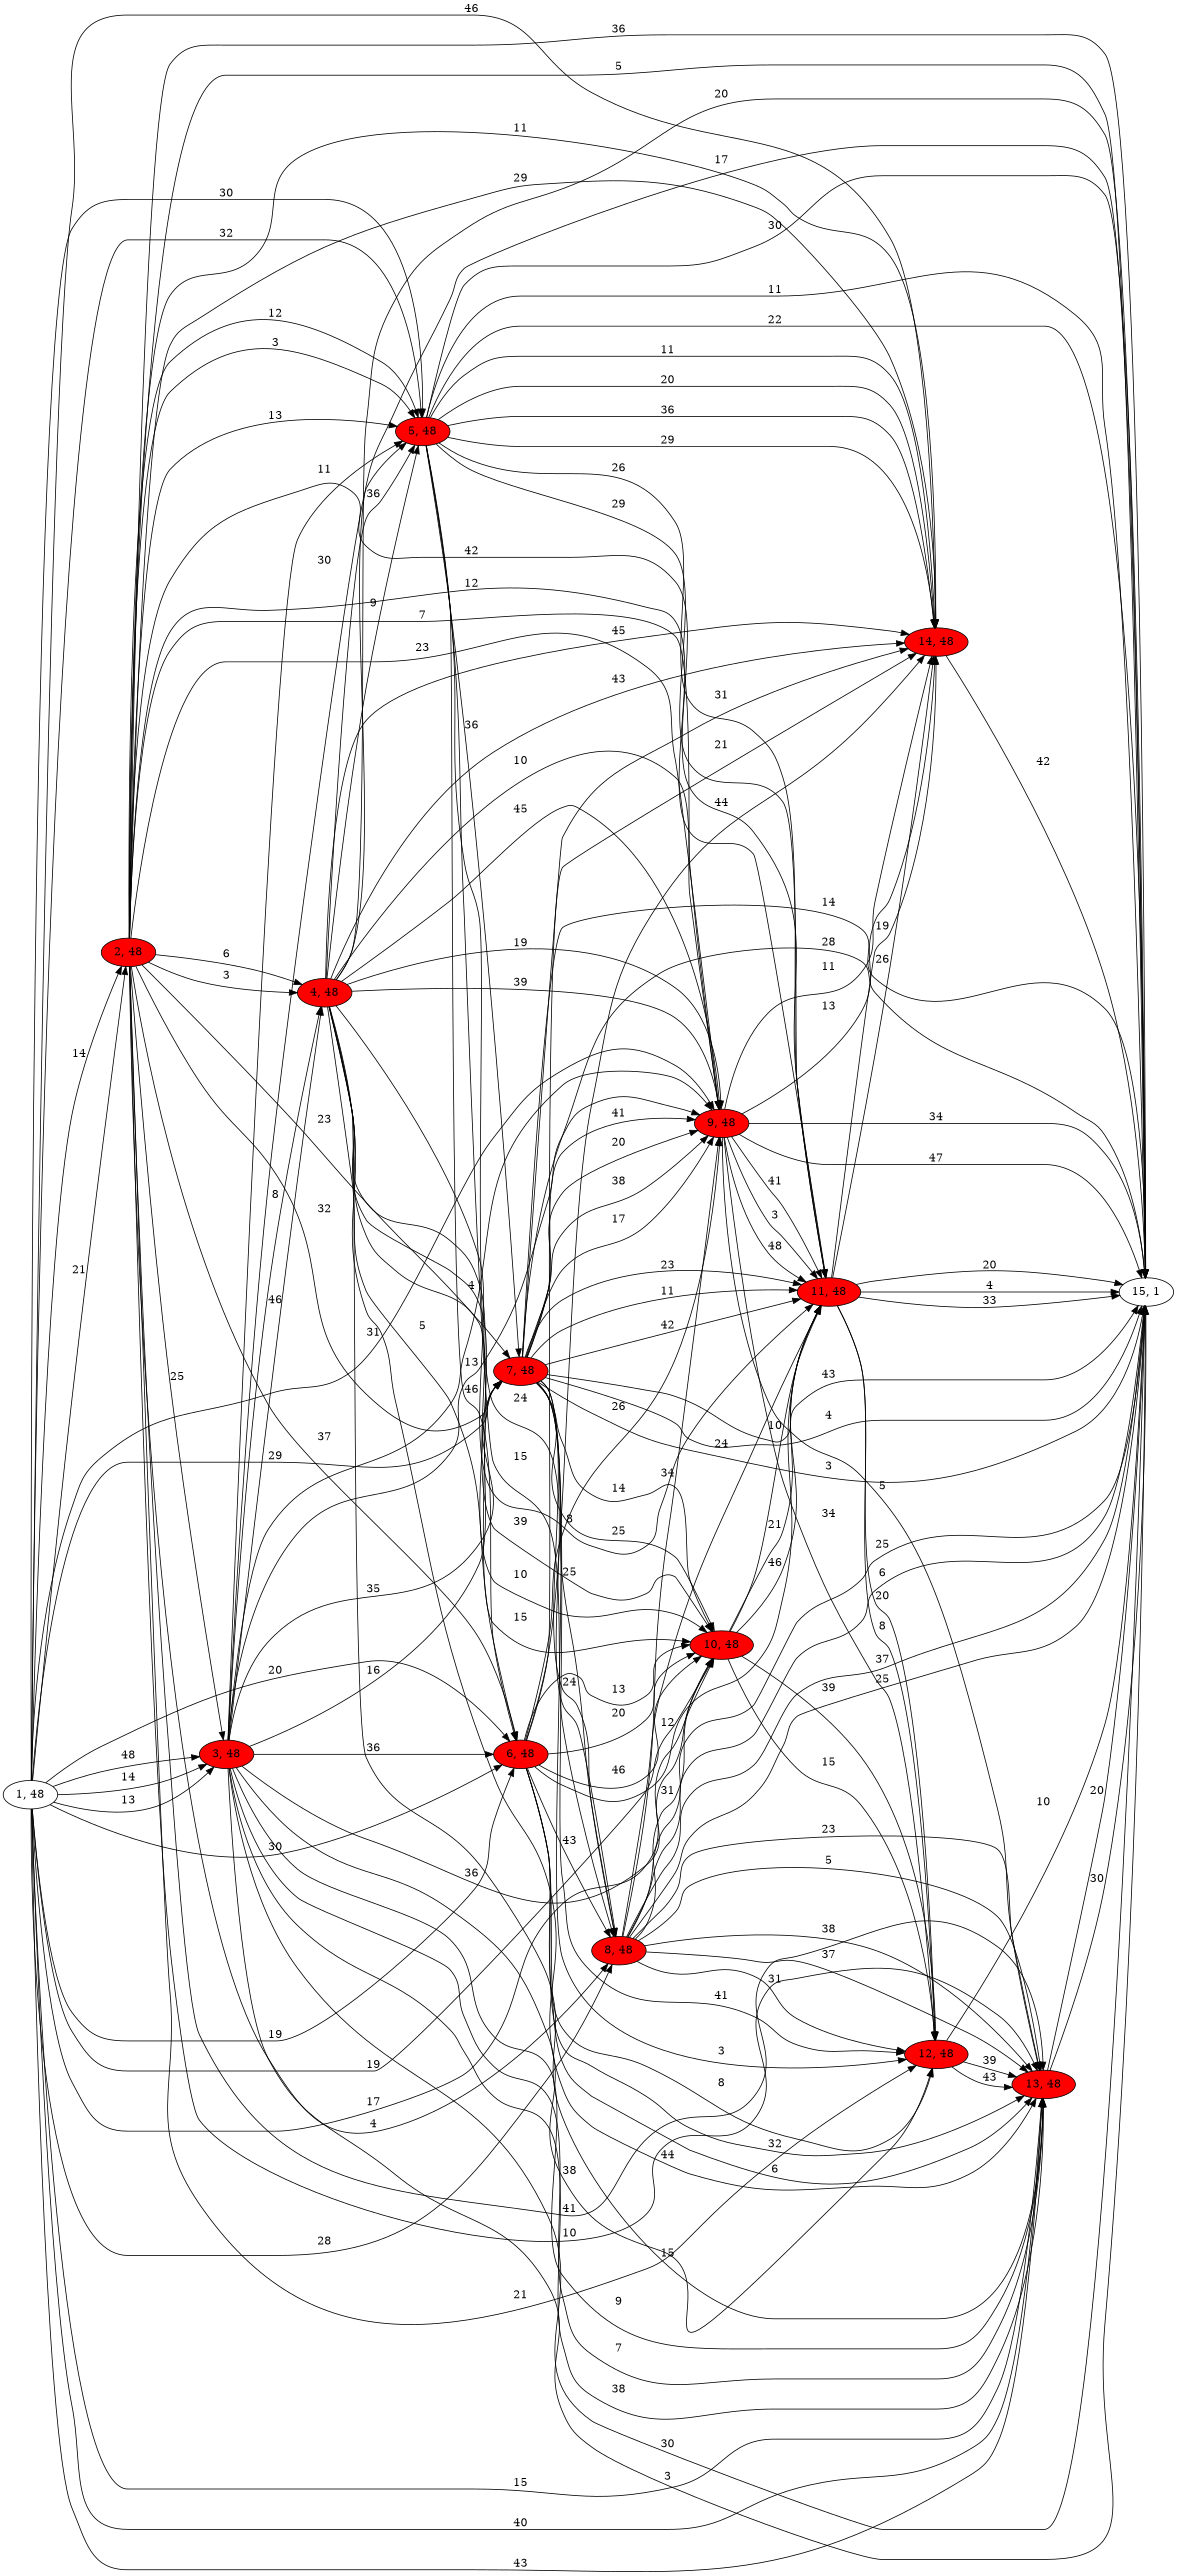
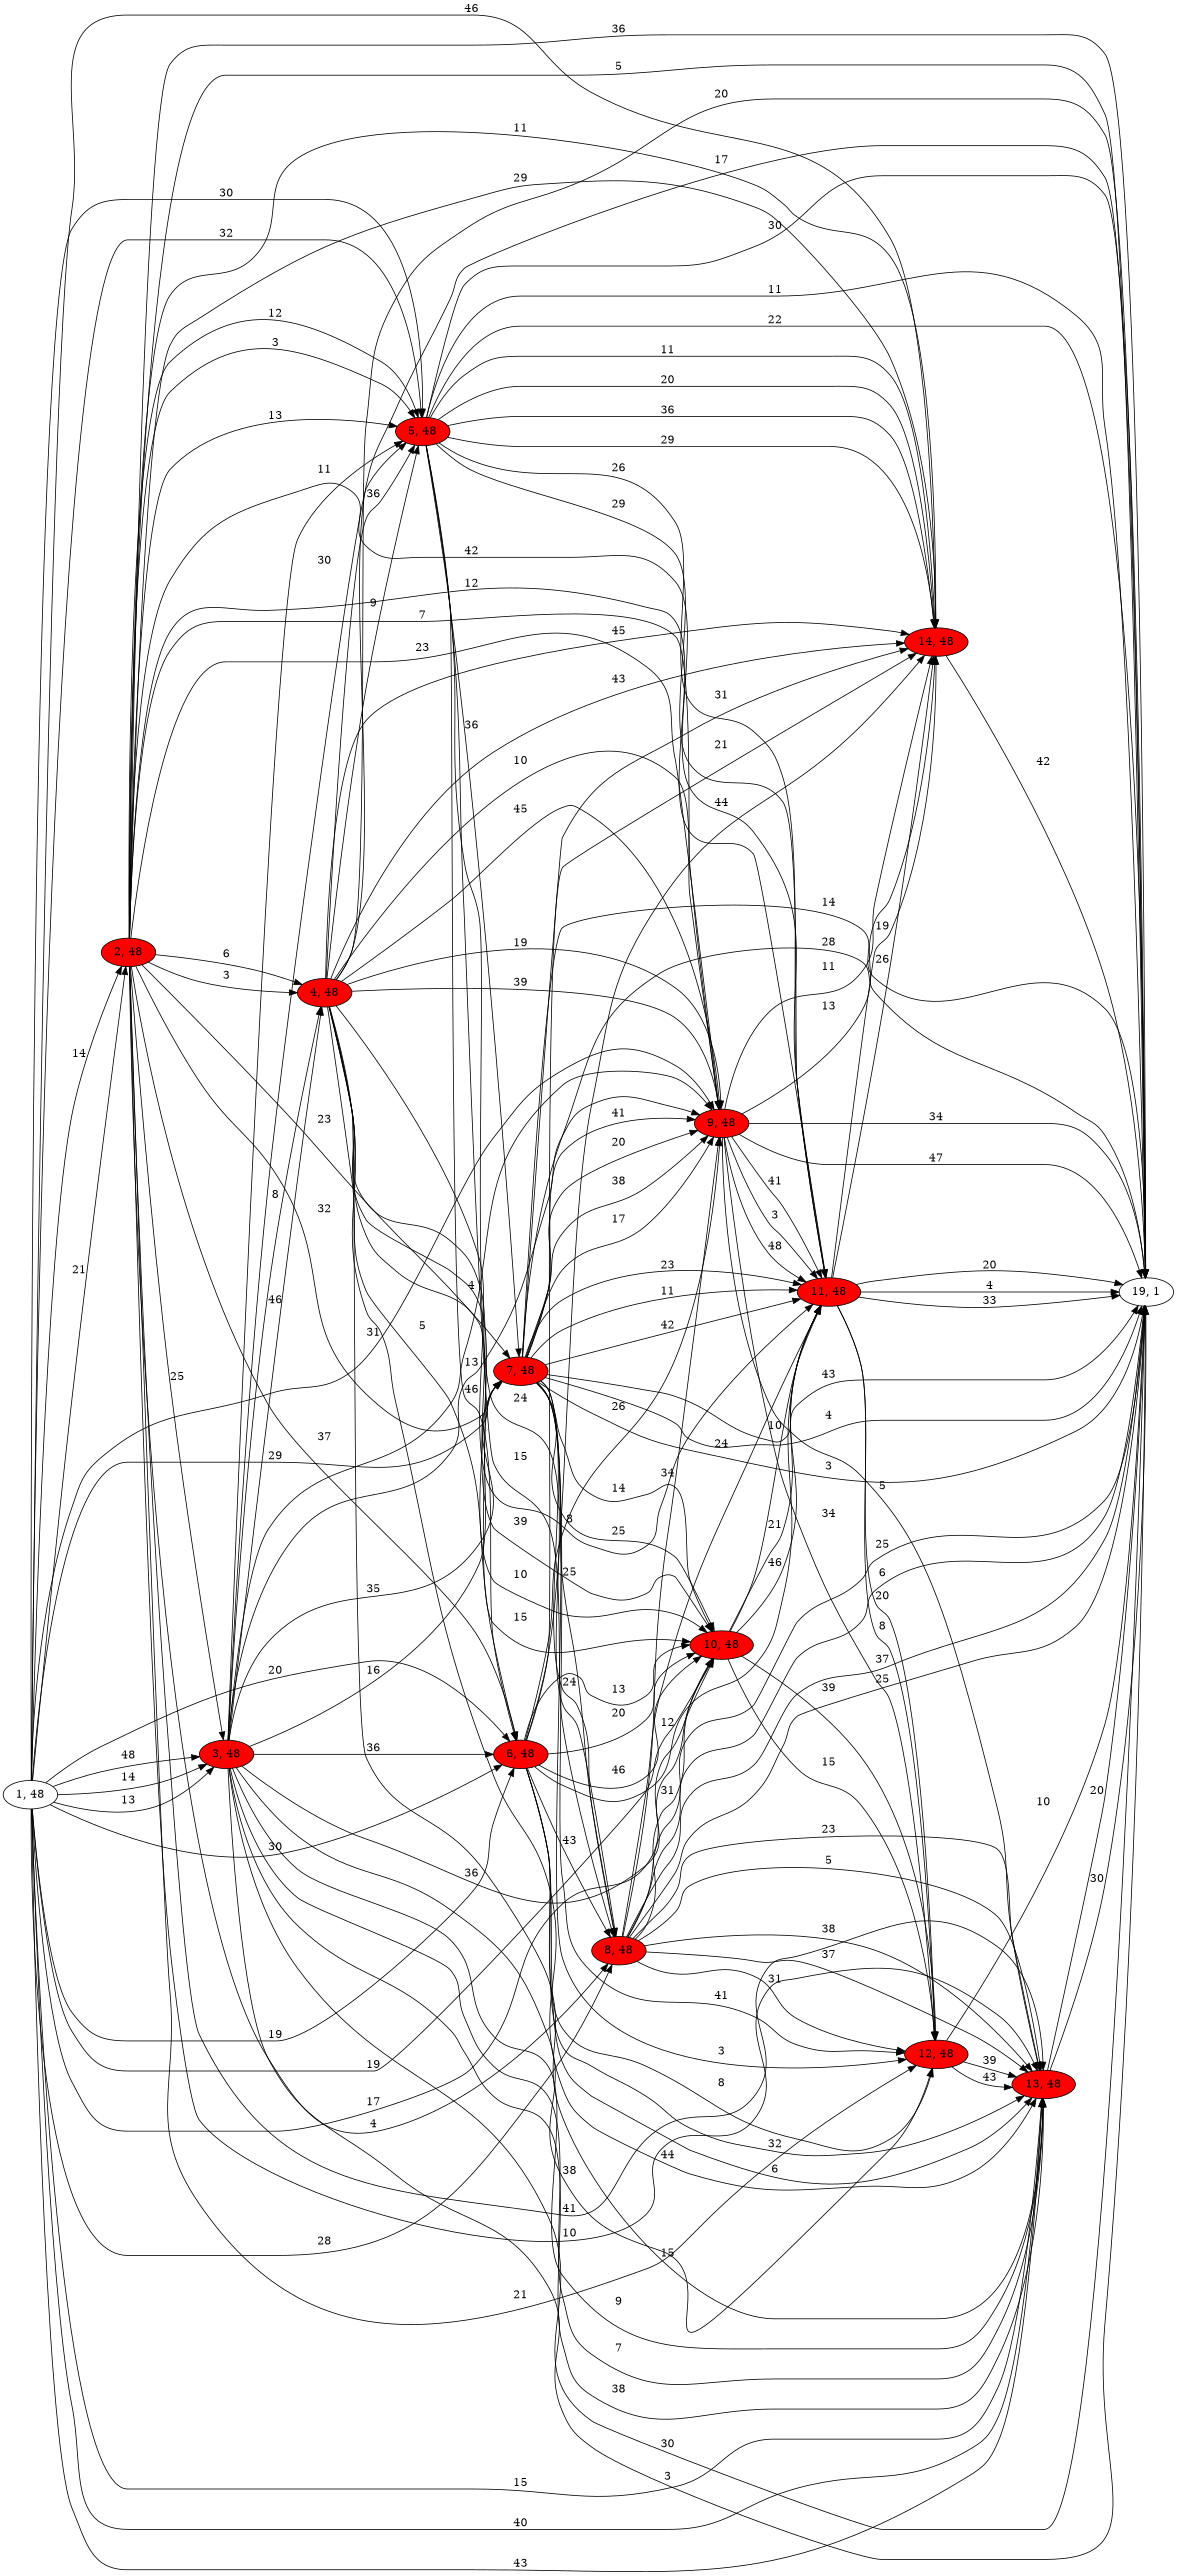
node "15, 1": label "15, 1" -> "19, 1"
